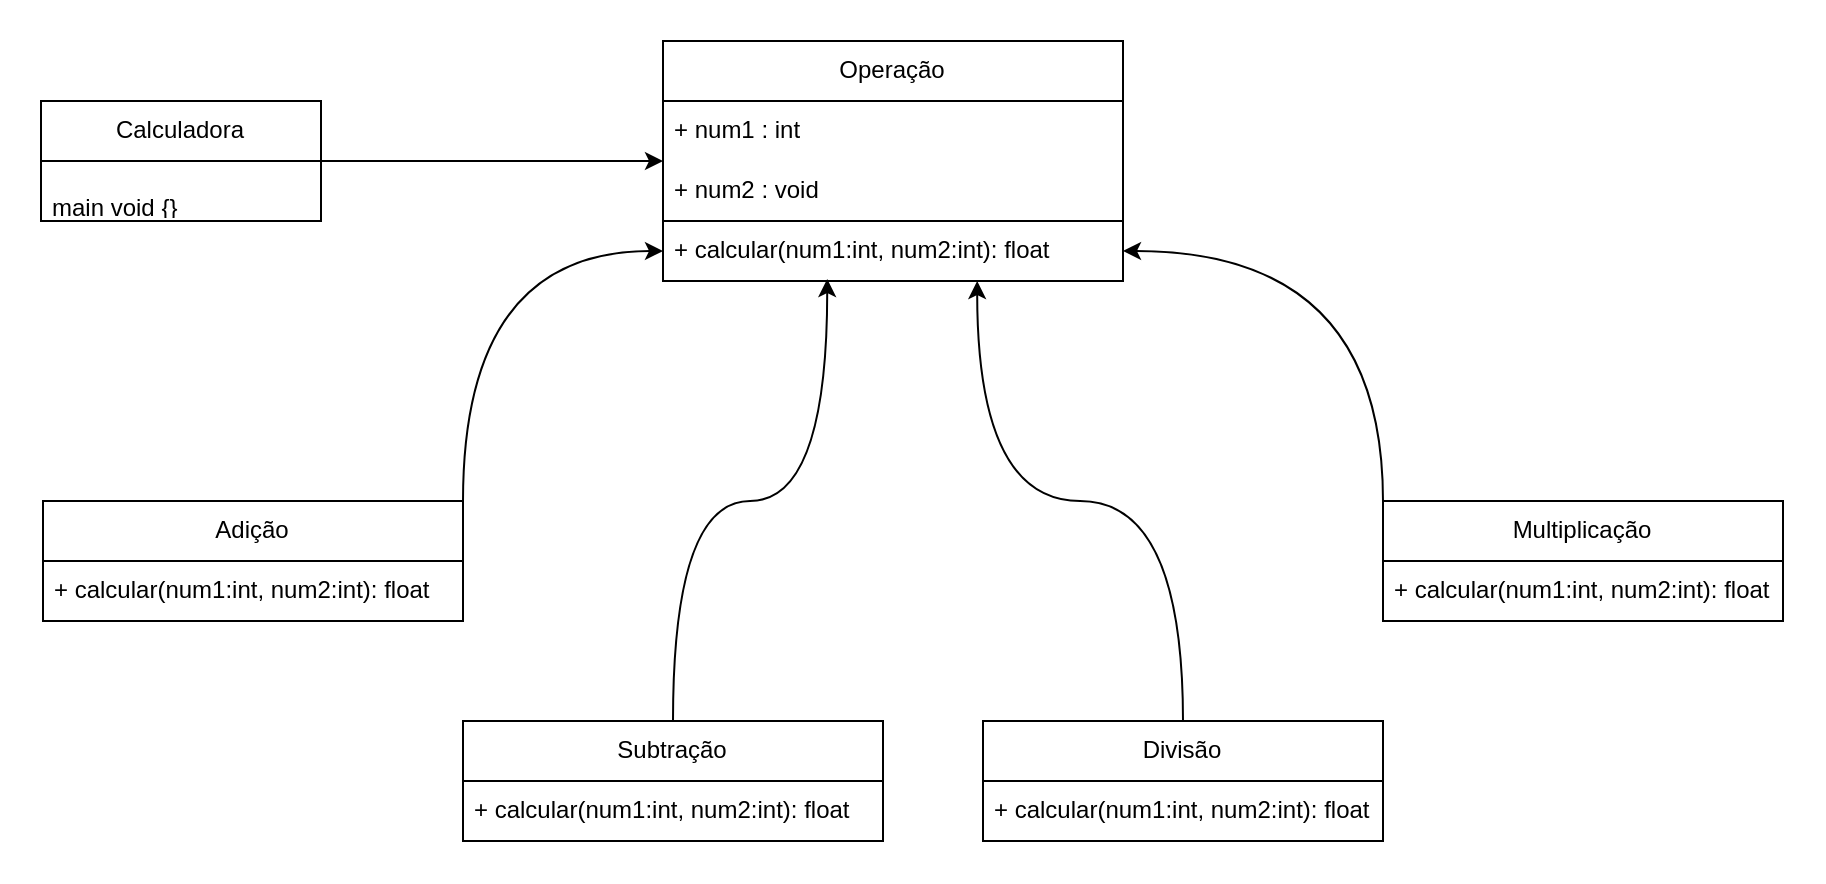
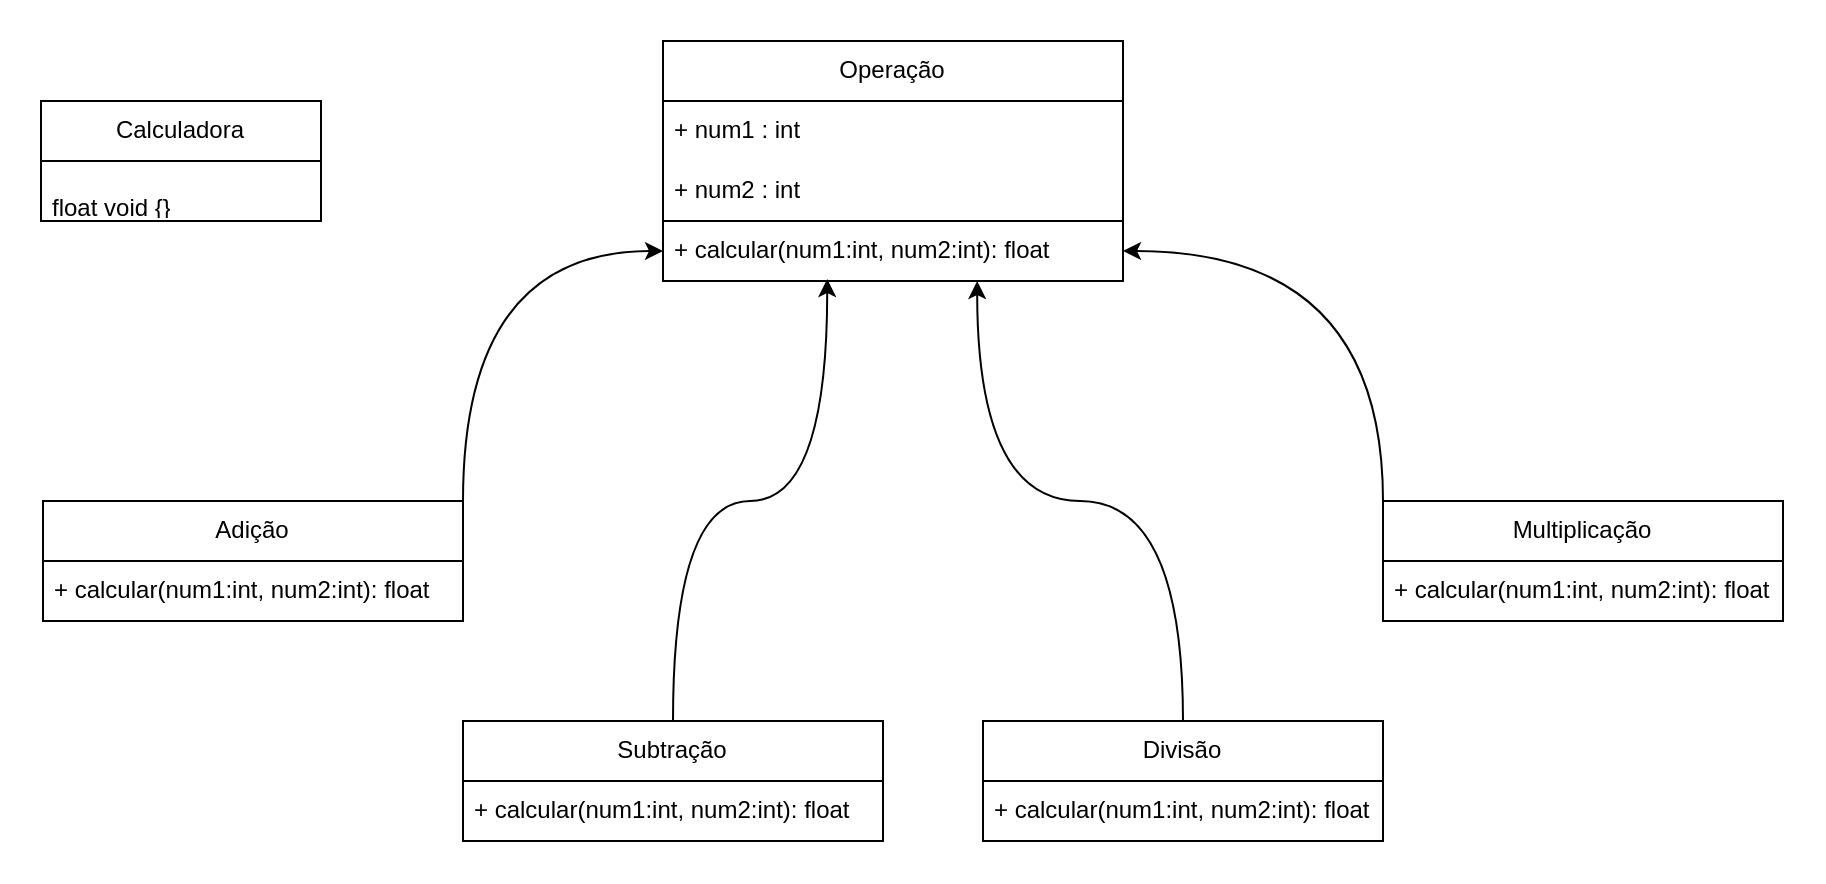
edge "Calculadora" -> "Operação": removed
node "main void {}": label "main void {}" -> "float void {}"
node "+ num2 : void": label "+ num2 : void" -> "+ num2 : int"
